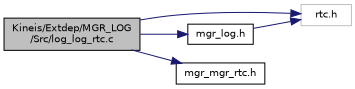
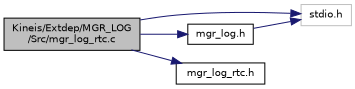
node "rtc.h": label "rtc.h" -> "stdio.h"
node "Kineis/Extdep/MGR_LOG /Src/log_log_rtc.c": label "Kineis/Extdep/MGR_LOG /Src/log_log_rtc.c" -> "Kineis/Extdep/MGR_LOG /Src/mgr_log_rtc.c"
node "mgr_mgr_rtc.h": label "mgr_mgr_rtc.h" -> "mgr_log_rtc.h"
